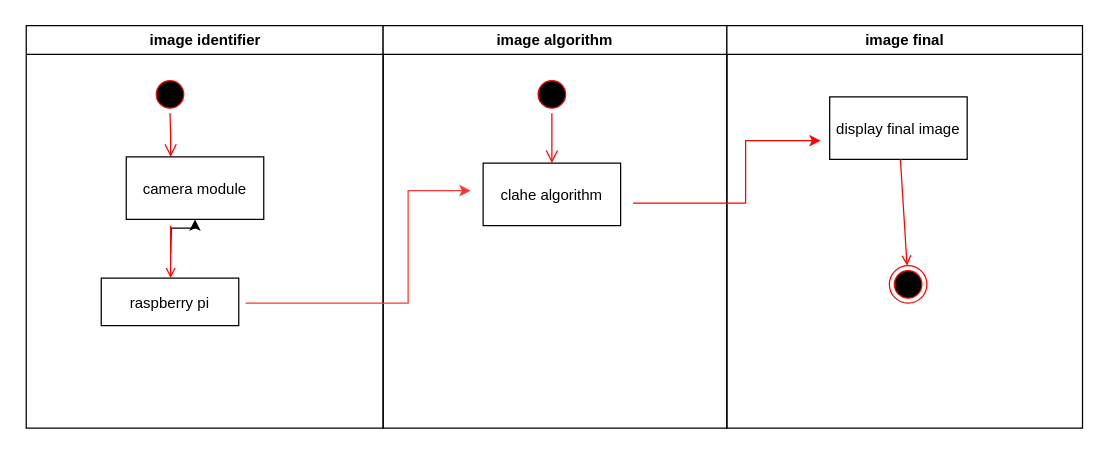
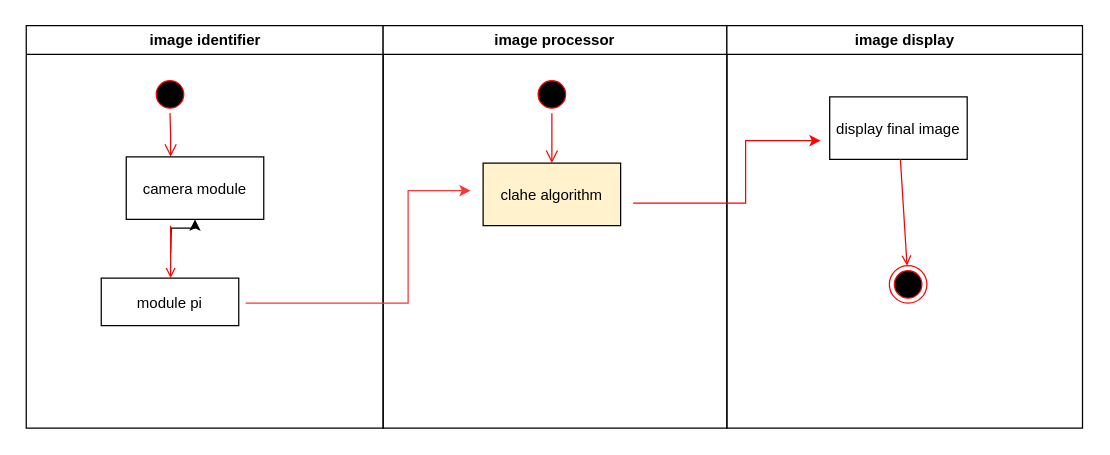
node "image algorithm": label "image algorithm" -> "image processor"
node "image final": label "image final" -> "image display"
node "clahe algorithm": fillcolor #ffffff -> #fff2cc
node "raspberry pi": label "raspberry pi" -> "module pi"
